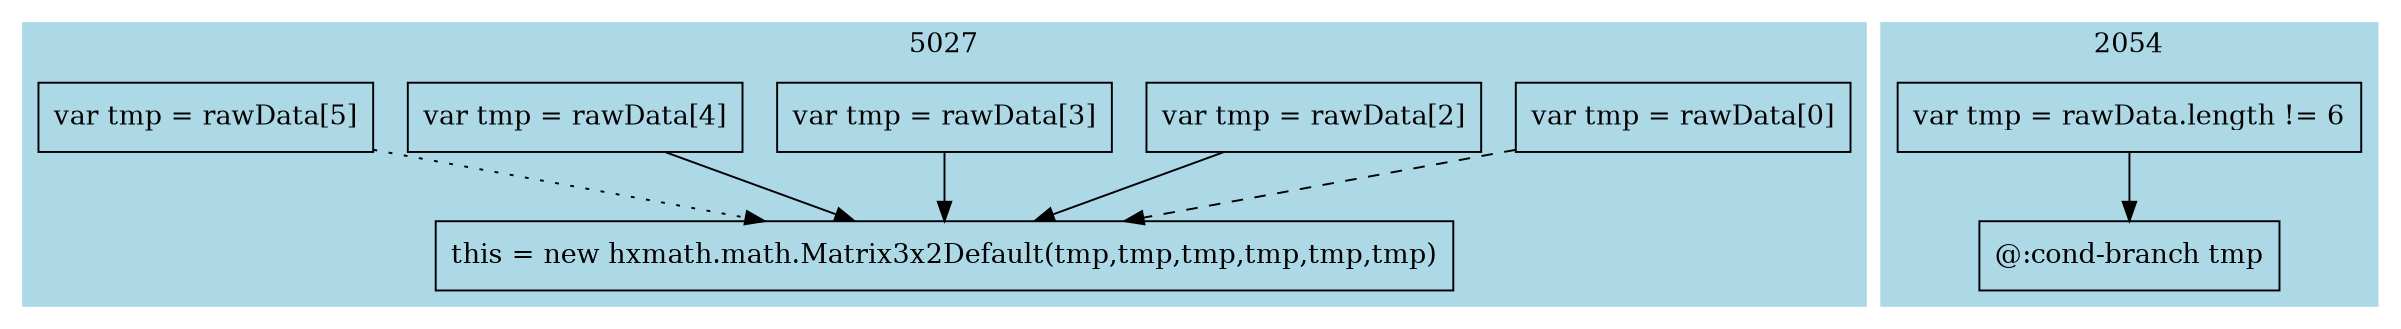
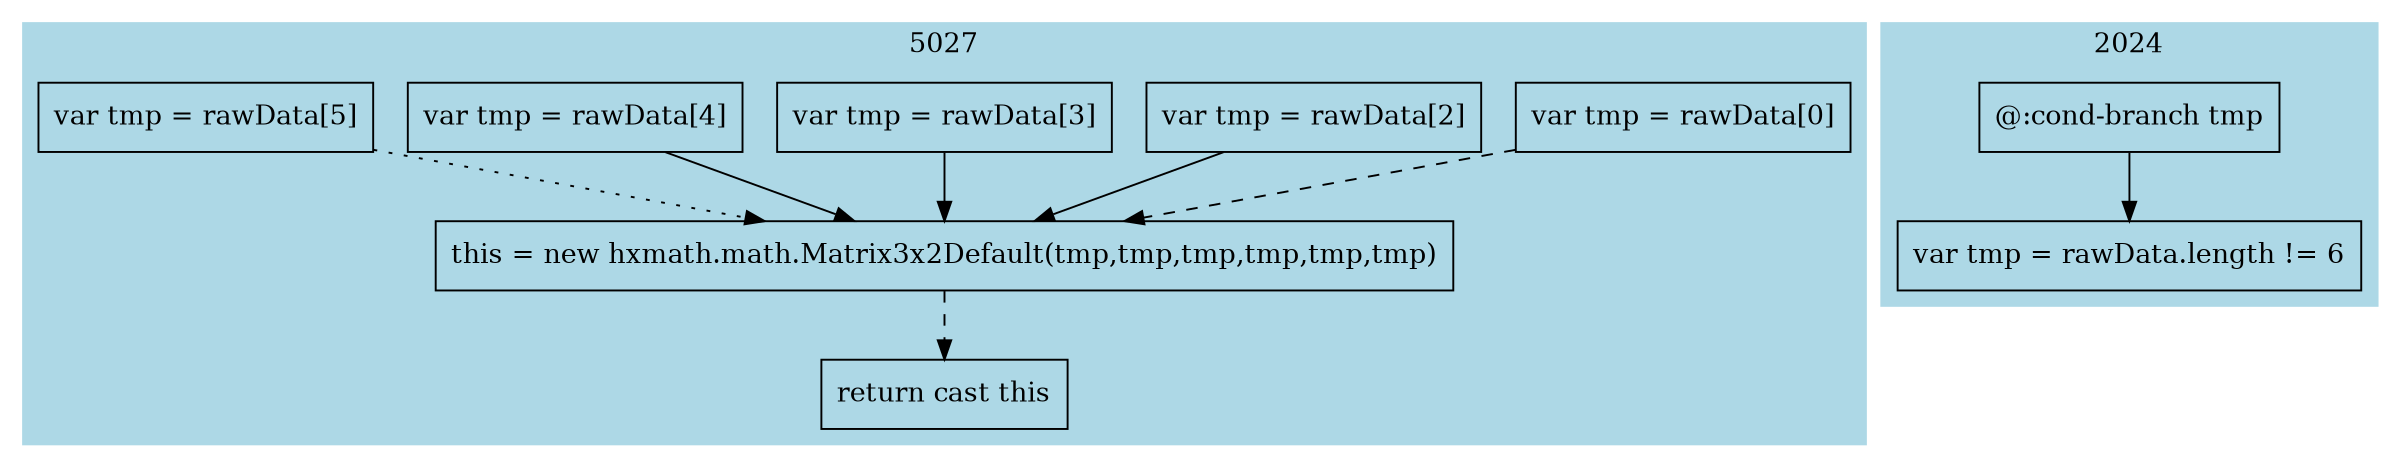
cluster "2054": label "2054" -> "2024"
edge "var tmp = rawData.length != 6" -> "@:cond-branch tmp": reversed
node "return cast this": added
